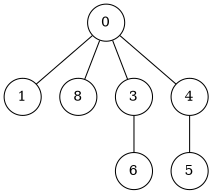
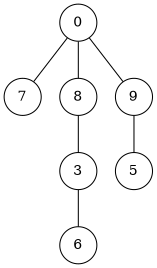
edge "0" -- "3": now "8" -- "3"
node "1": label "1" -> "7"
node "4": label "4" -> "9"
